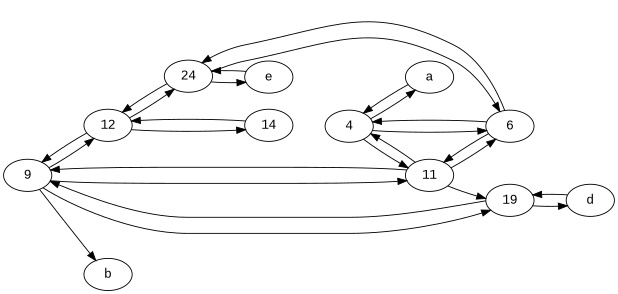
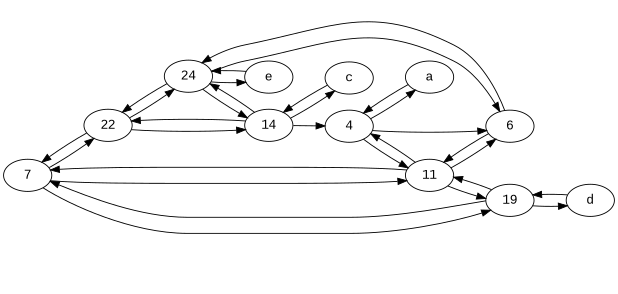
node "c": added
edge "14" -> "24": added
edge "24" -> "14": added
edge "6" -> "4": now "14" -> "4"
node "12": label "12" -> "22"
node "9": label "9" -> "7"
edge "19" -> "11": added
node "b": removed
